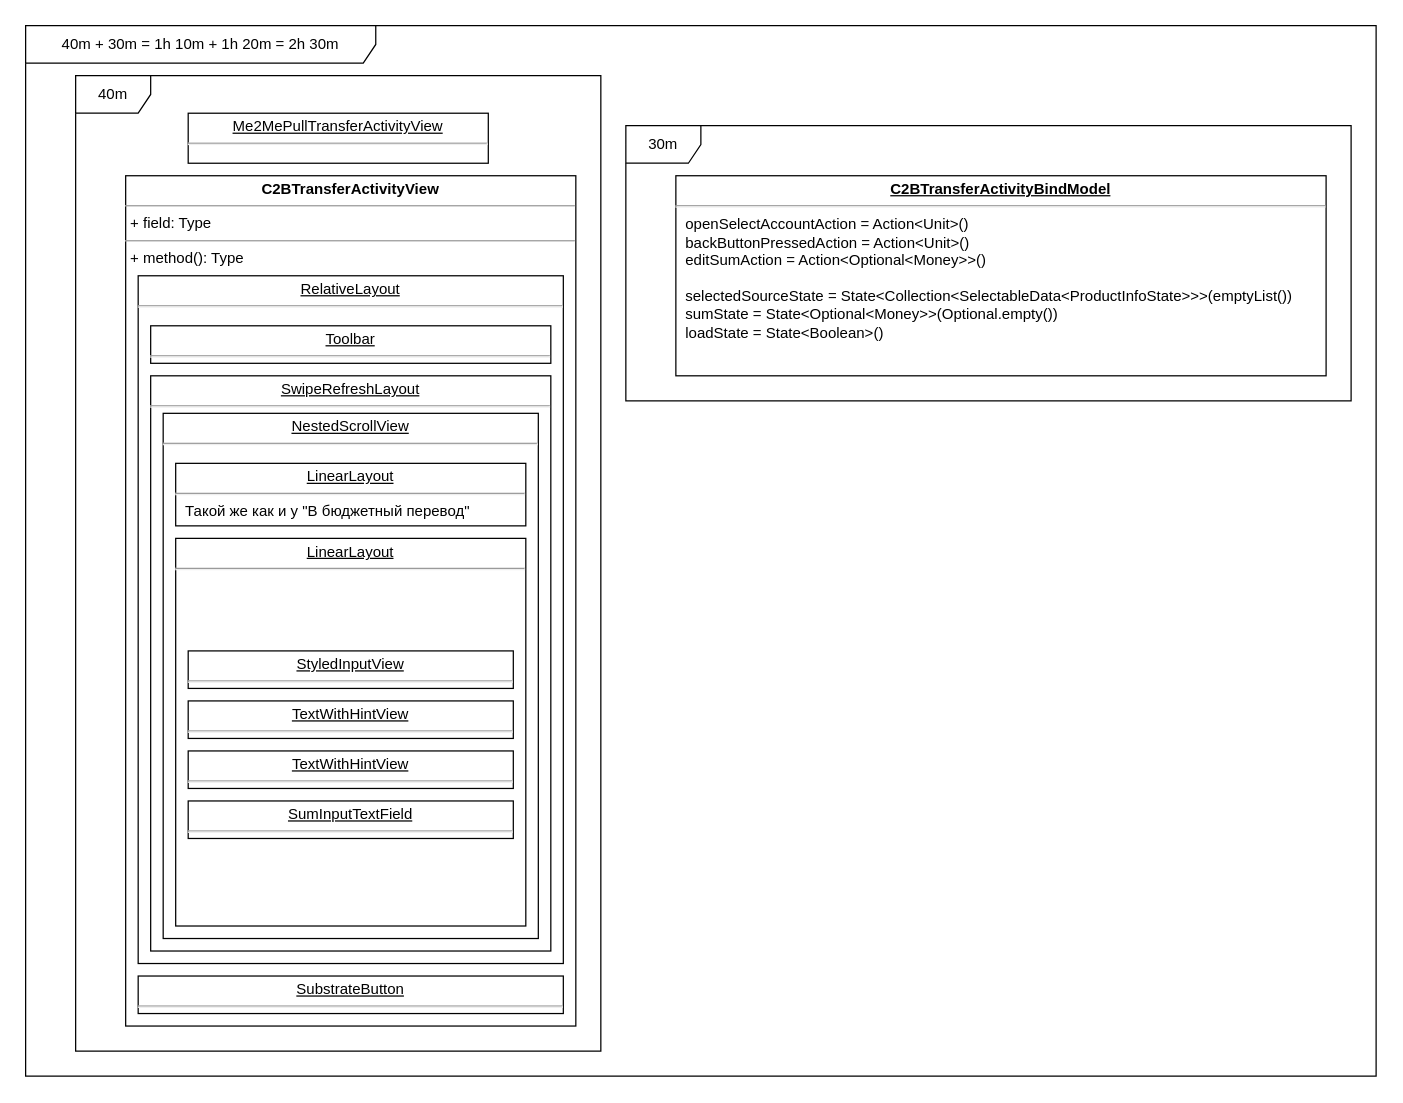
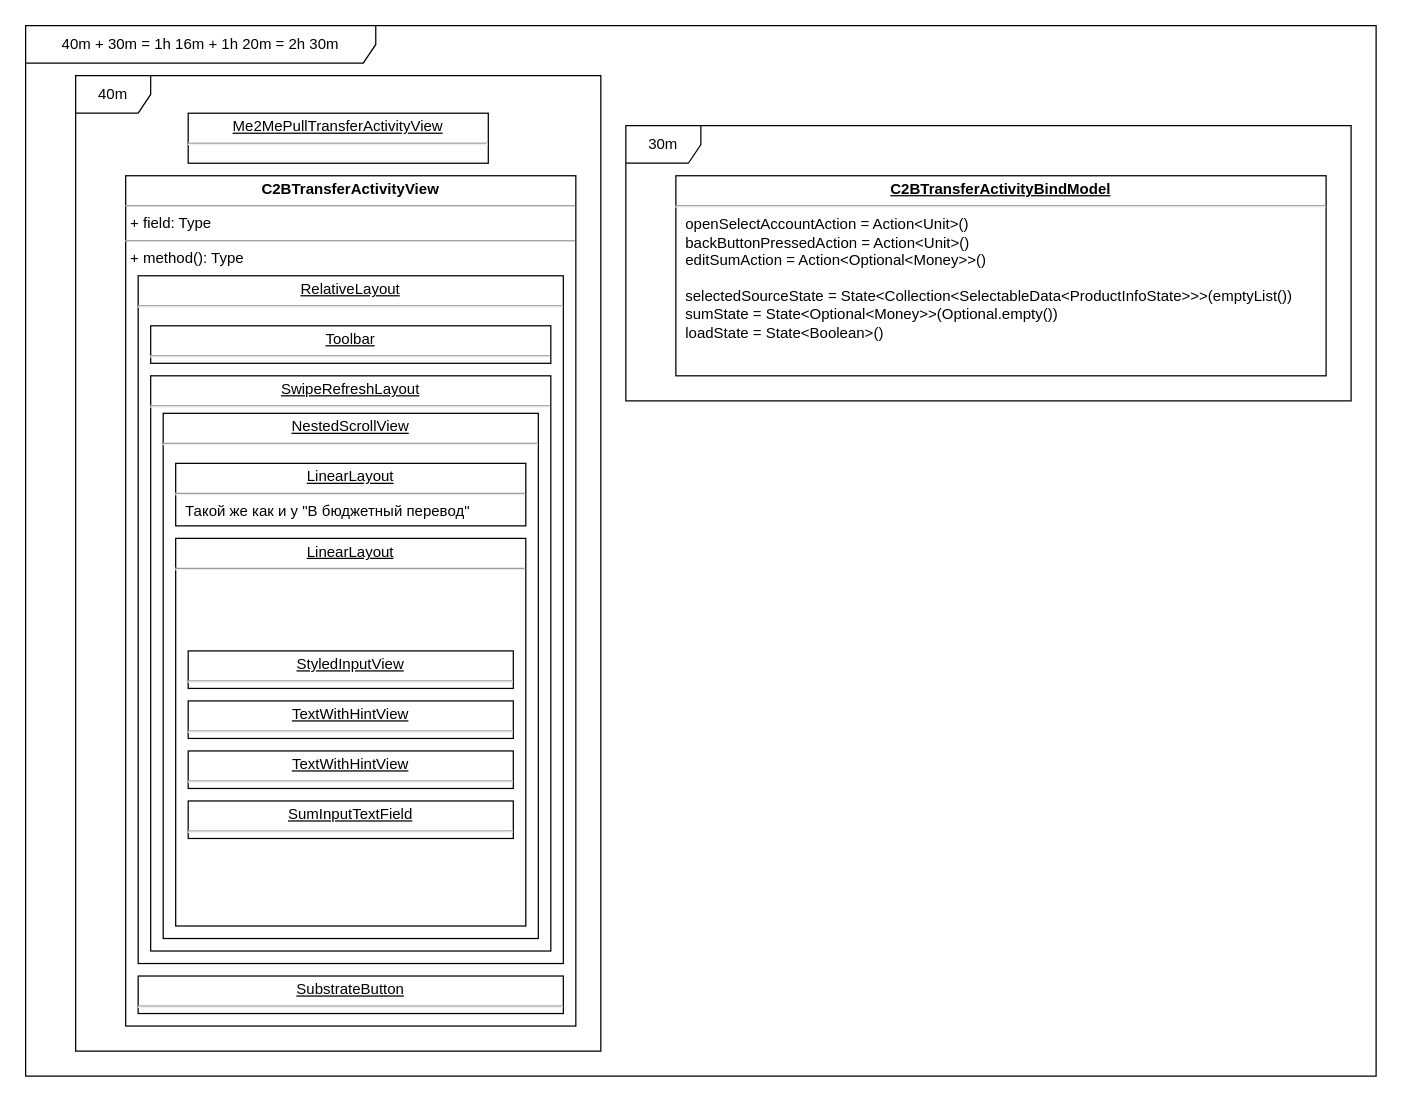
node "40m + 30m = 1h 10m + 1h 20m = 2h 30m": label "40m + 30m = 1h 10m + 1h 20m = 2h 30m" -> "40m + 30m = 1h 16m + 1h 20m = 2h 30m"
